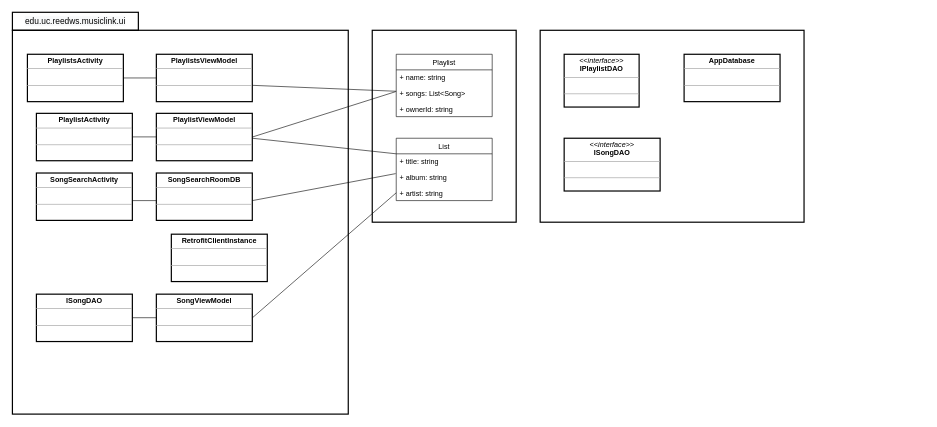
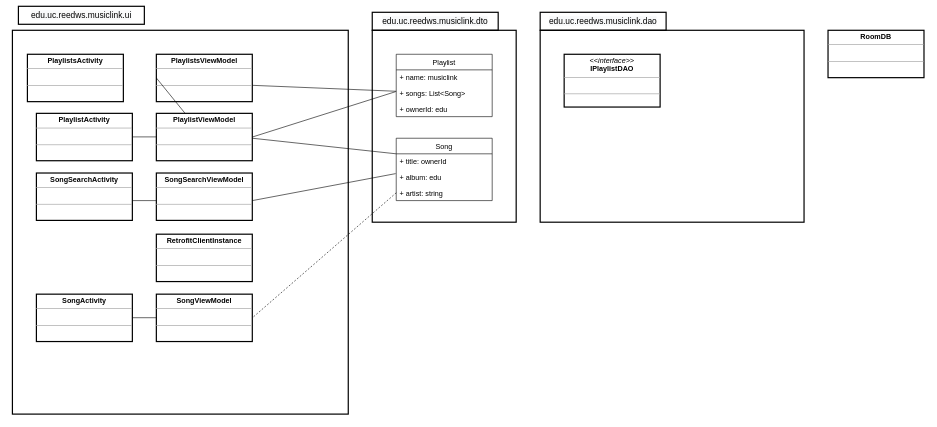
node "edu.uc.reedws.musiclink.ui": moved (75, 21) -> (81, 15)
node "edu.uc.reedws.musiclink.dto": added
node "edu.uc.reedws.musiclink.dao": added
node "RoomDB": added
edge "PlaylistsActivity" -- "PlaylistsViewModel": now "PlaylistViewModel" -- "PlaylistsViewModel"
node "+ name: string": label "+ name: string" -> "+ name: musiclink"
node "AppDatabase": removed
node "<<interface>> IPlaylistDAO": size 75x53 -> 96x53
node "+ ownerId: string": label "+ ownerId: string" -> "+ ownerId: edu"
node "List": label "List" -> "Song"
node "+ title: string": label "+ title: string" -> "+ title: ownerId"
node "<<interface>> ISongDAO": removed
node "SongSearchRoomDB": label "SongSearchRoomDB" -> "SongSearchViewModel"
node "+ album: string": label "+ album: string" -> "+ album: edu"
edge "+ artist: string" -- "SongViewModel": style solid -> dashed
node "RetrofitClientInstance": moved (219, 258) -> (204, 258)
node "ISongDAO": label "ISongDAO" -> "SongActivity"
